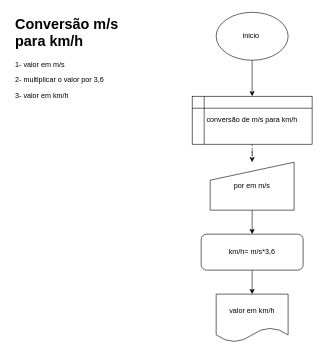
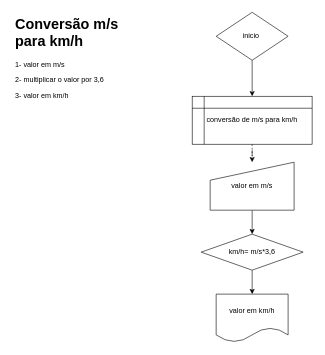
node "inicio": shape ellipse -> diamond
node "por em m/s": label "por em m/s" -> "valor em m/s"
node "km/h= m/s*3,6": shape rounded rectangle -> diamond
